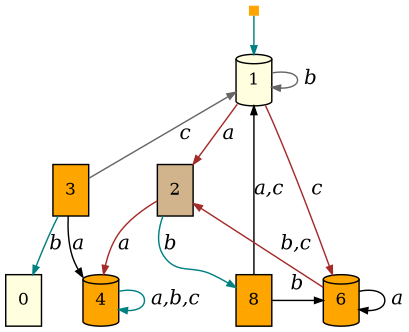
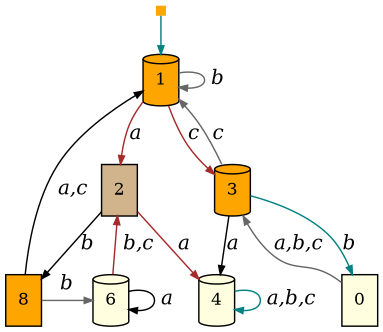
node "1": fillcolor lightyellow -> orange
edge "1" -> "6": now "1" -> "3"
node "3": shape box -> cylinder
edge "0" -> "3": added, label "a,b,c"
edge "2" -> "8": color teal -> black
node "4": fillcolor orange -> lightyellow
edge "8" -> "6": color black -> gray40
node "6": fillcolor orange -> lightyellow
